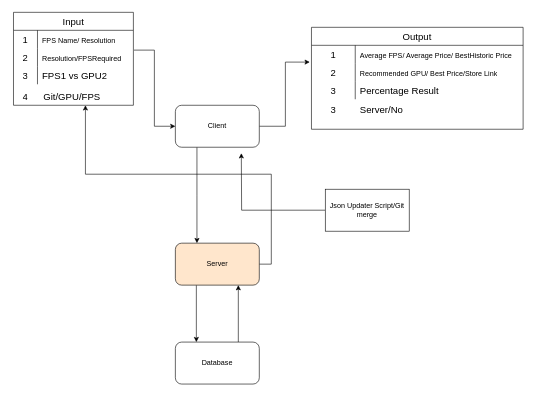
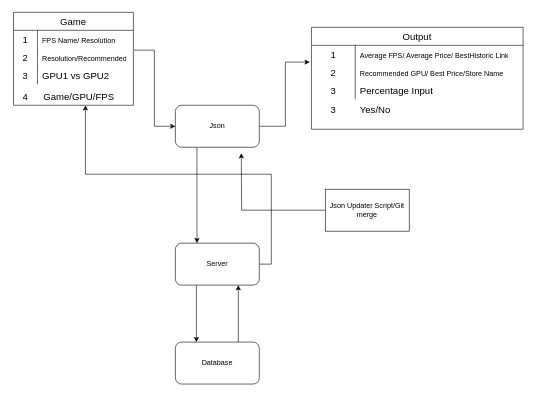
node "Input": label "Input" -> "Game"
node "Average FPS/ Average Price/ BestHistoric Price": label "Average FPS/ Average Price/ BestHistoric Price" -> "Average FPS/ Average Price/ BestHistoric Link"
node "Resolution/FPSRequired": label "Resolution/FPSRequired" -> "Resolution/Recommended"
node "Recommended GPU/ Best Price/Store Link": label "Recommended GPU/ Best Price/Store Link" -> "Recommended GPU/ Best Price/Store Name"
node "FPS1 vs GPU2": label "FPS1 vs GPU2" -> "GPU1 vs GPU2"
node "Percentage Result": label "Percentage Result" -> "Percentage Input"
node "Git/GPU/FPS": label "Git/GPU/FPS" -> "Game/GPU/FPS"
node "Server/No": label "Server/No" -> "Yes/No"
node "Client": label "Client" -> "Json"
node "Server": fillcolor #ffe6cc -> #ffffff
